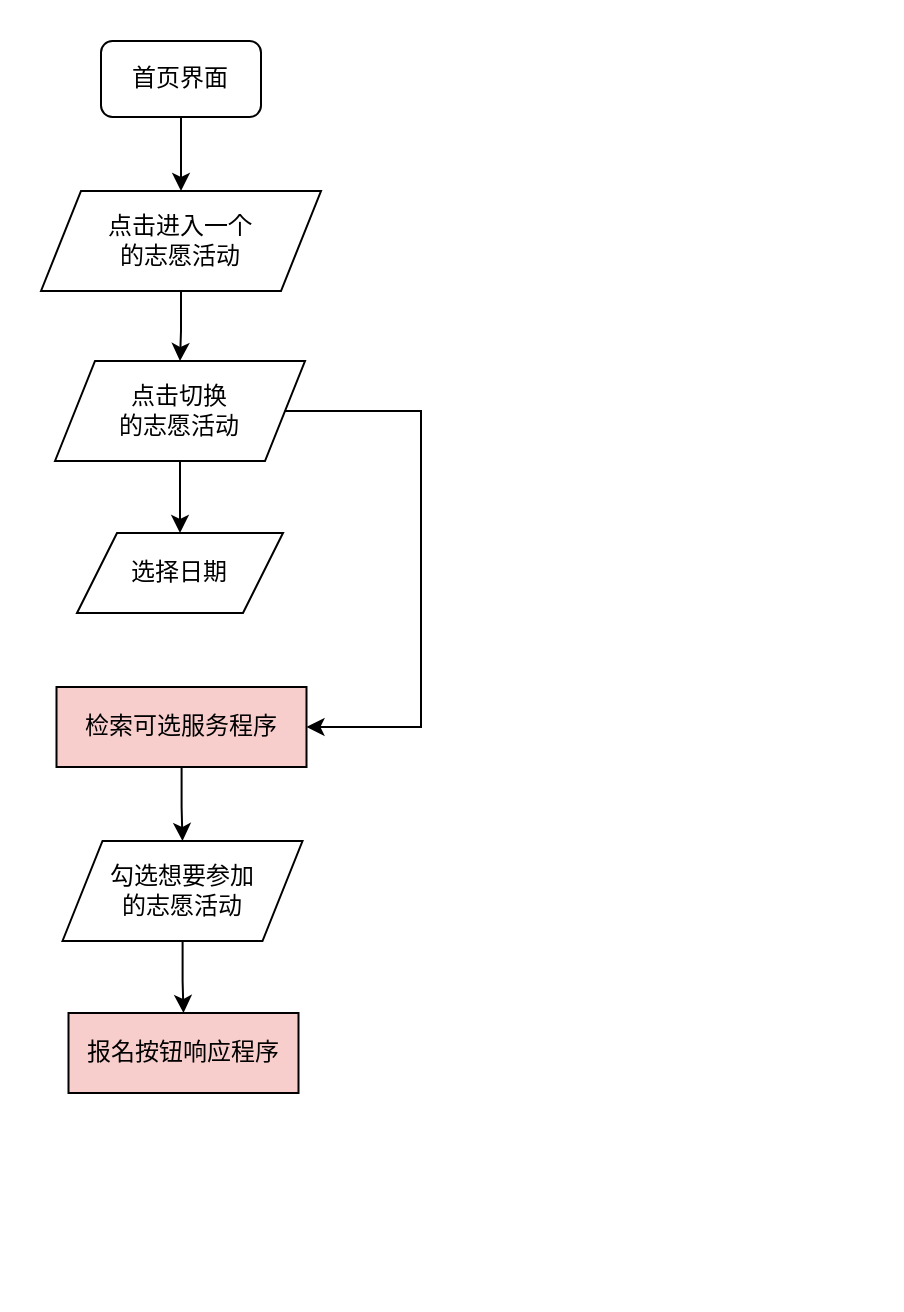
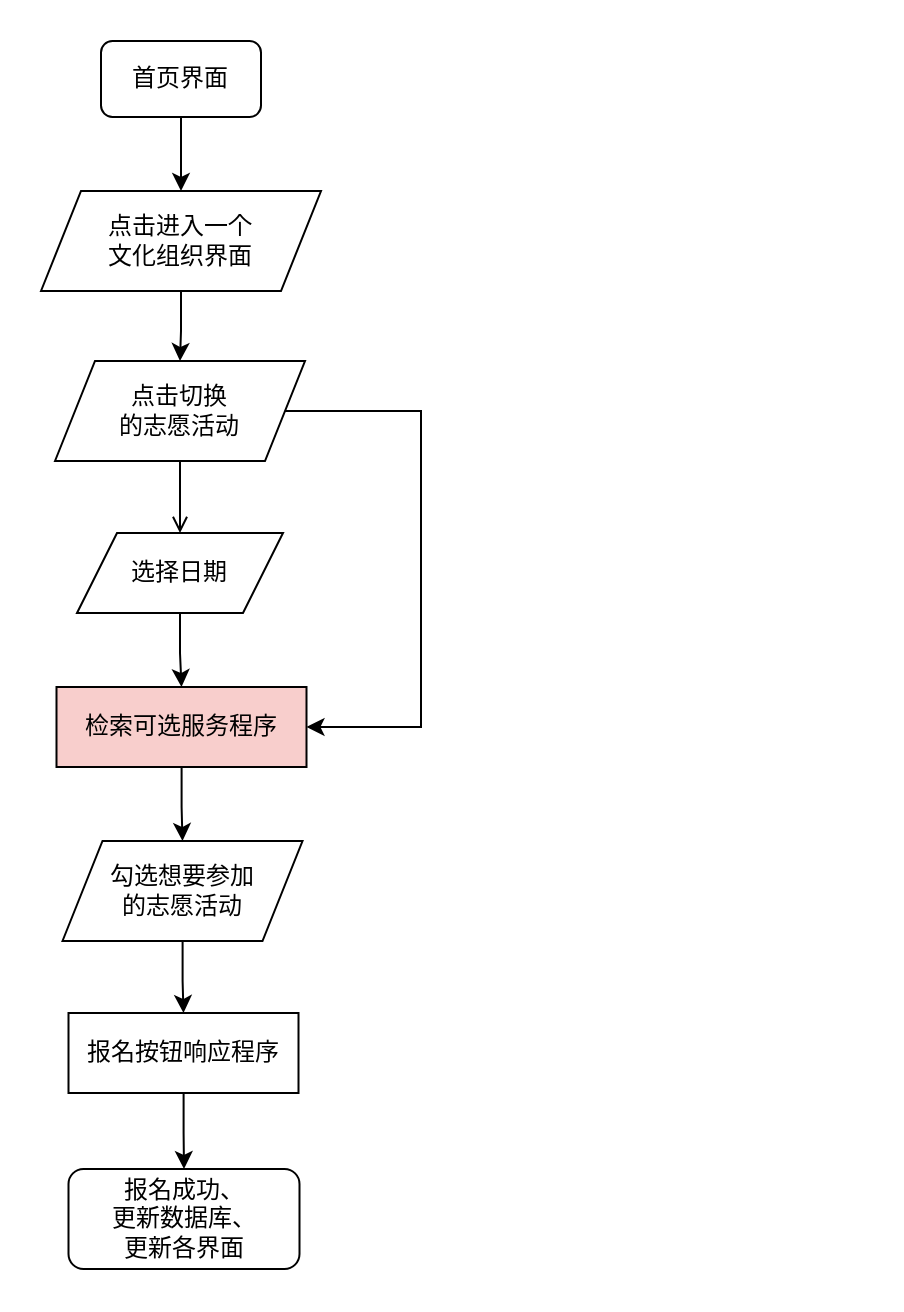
node "点击进入一个 的志愿活动": label "点击进入一个 的志愿活动" -> "点击进入一个 文化组织界面"
edge "点击切换 的志愿活动" -> "选择日期": arrowhead classic -> open
edge "选择日期" -> "检索可选服务程序": added
node "报名按钮响应程序": fillcolor #f8cecc -> #ffffff
edge "报名按钮响应程序" -> "报名成功、 更新数据库、 更新各界面": added
node "报名成功、 更新数据库、 更新各界面": added
